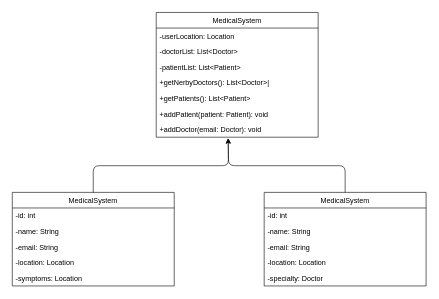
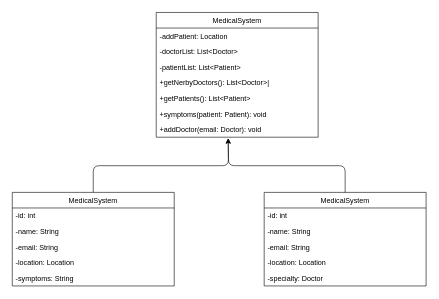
node "-userLocation: Location": label "-userLocation: Location" -> "-addPatient: Location"
node "+addPatient(patient: Patient): void": label "+addPatient(patient: Patient): void" -> "+symptoms(patient: Patient): void"
node "-symptoms: Location": label "-symptoms: Location" -> "-symptoms: String"
